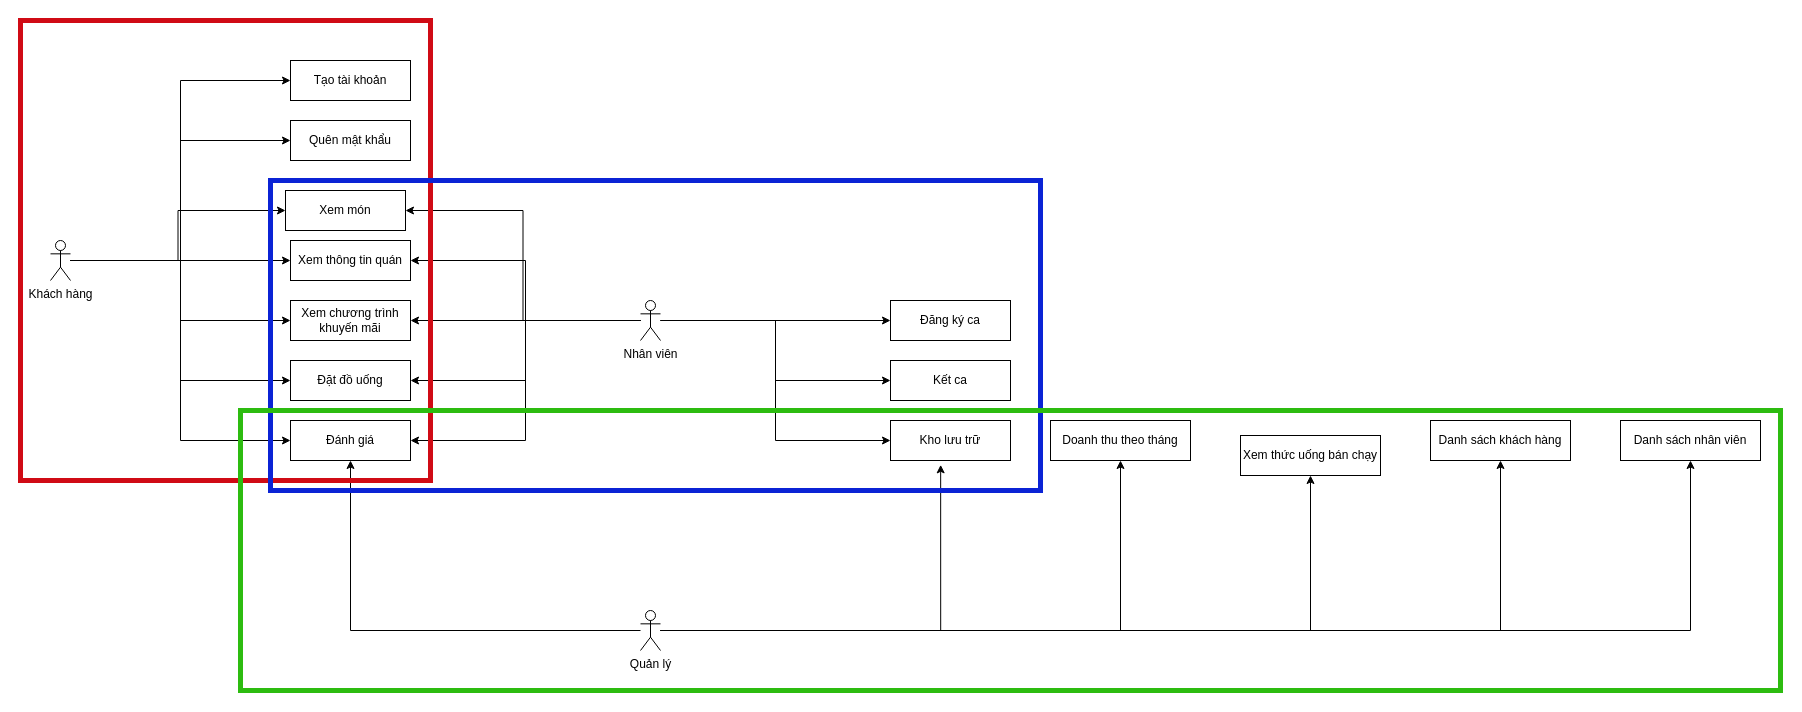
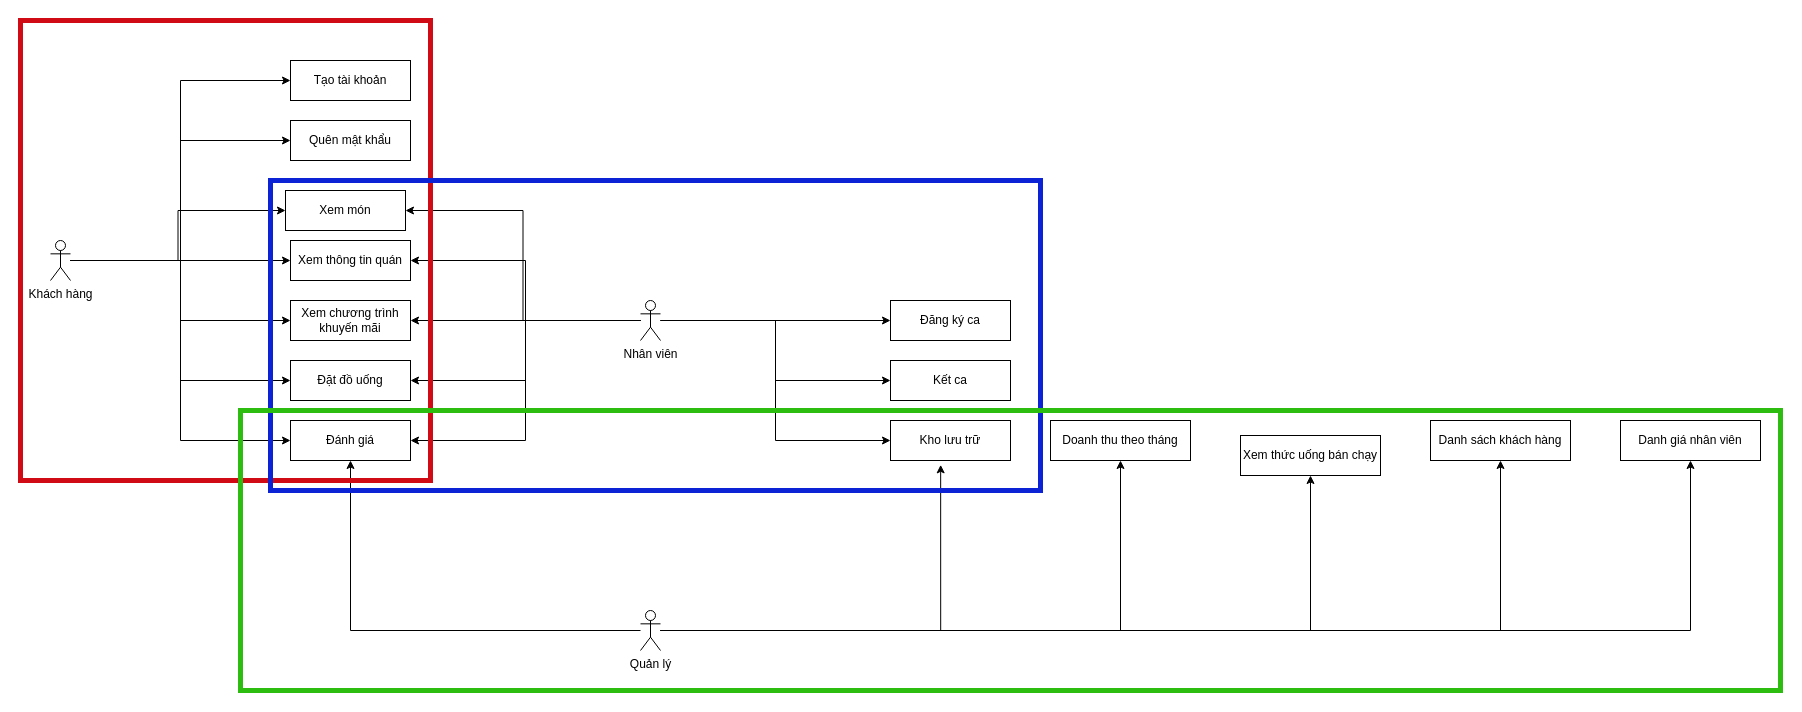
node "Danh sách nhân viên": label "Danh sách nhân viên" -> "Danh giá nhân viên"
